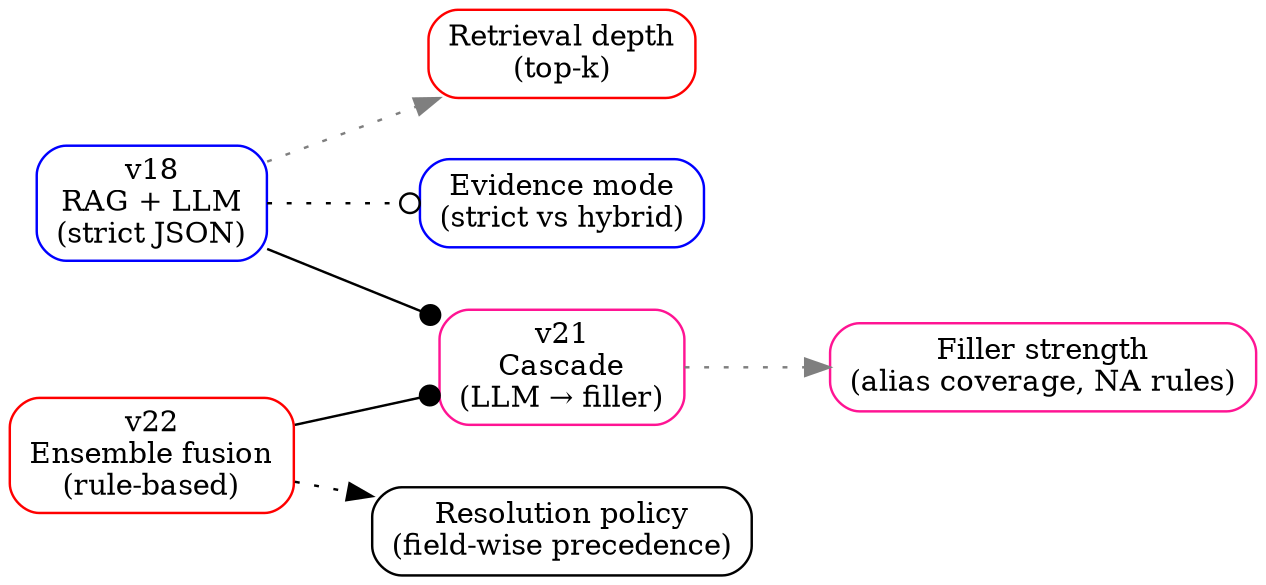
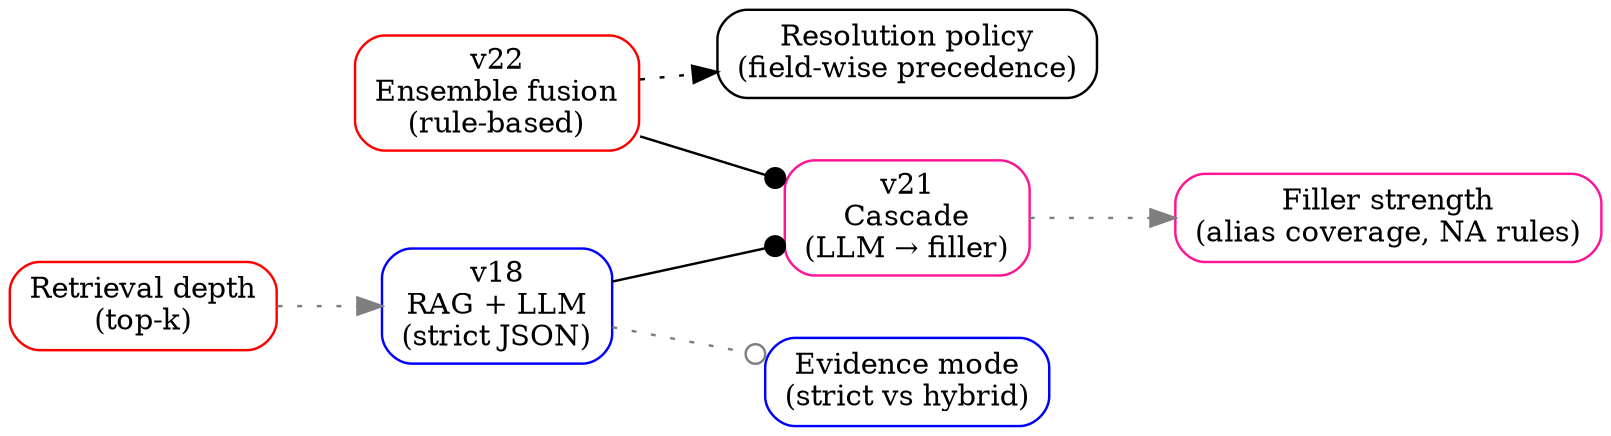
edge "v18 RAG + LLM (strict JSON)" -> "Retrieval depth (top-k)": reversed
edge "v18 RAG + LLM (strict JSON)" -> "Evidence mode (strict vs hybrid)": color black -> gray50
